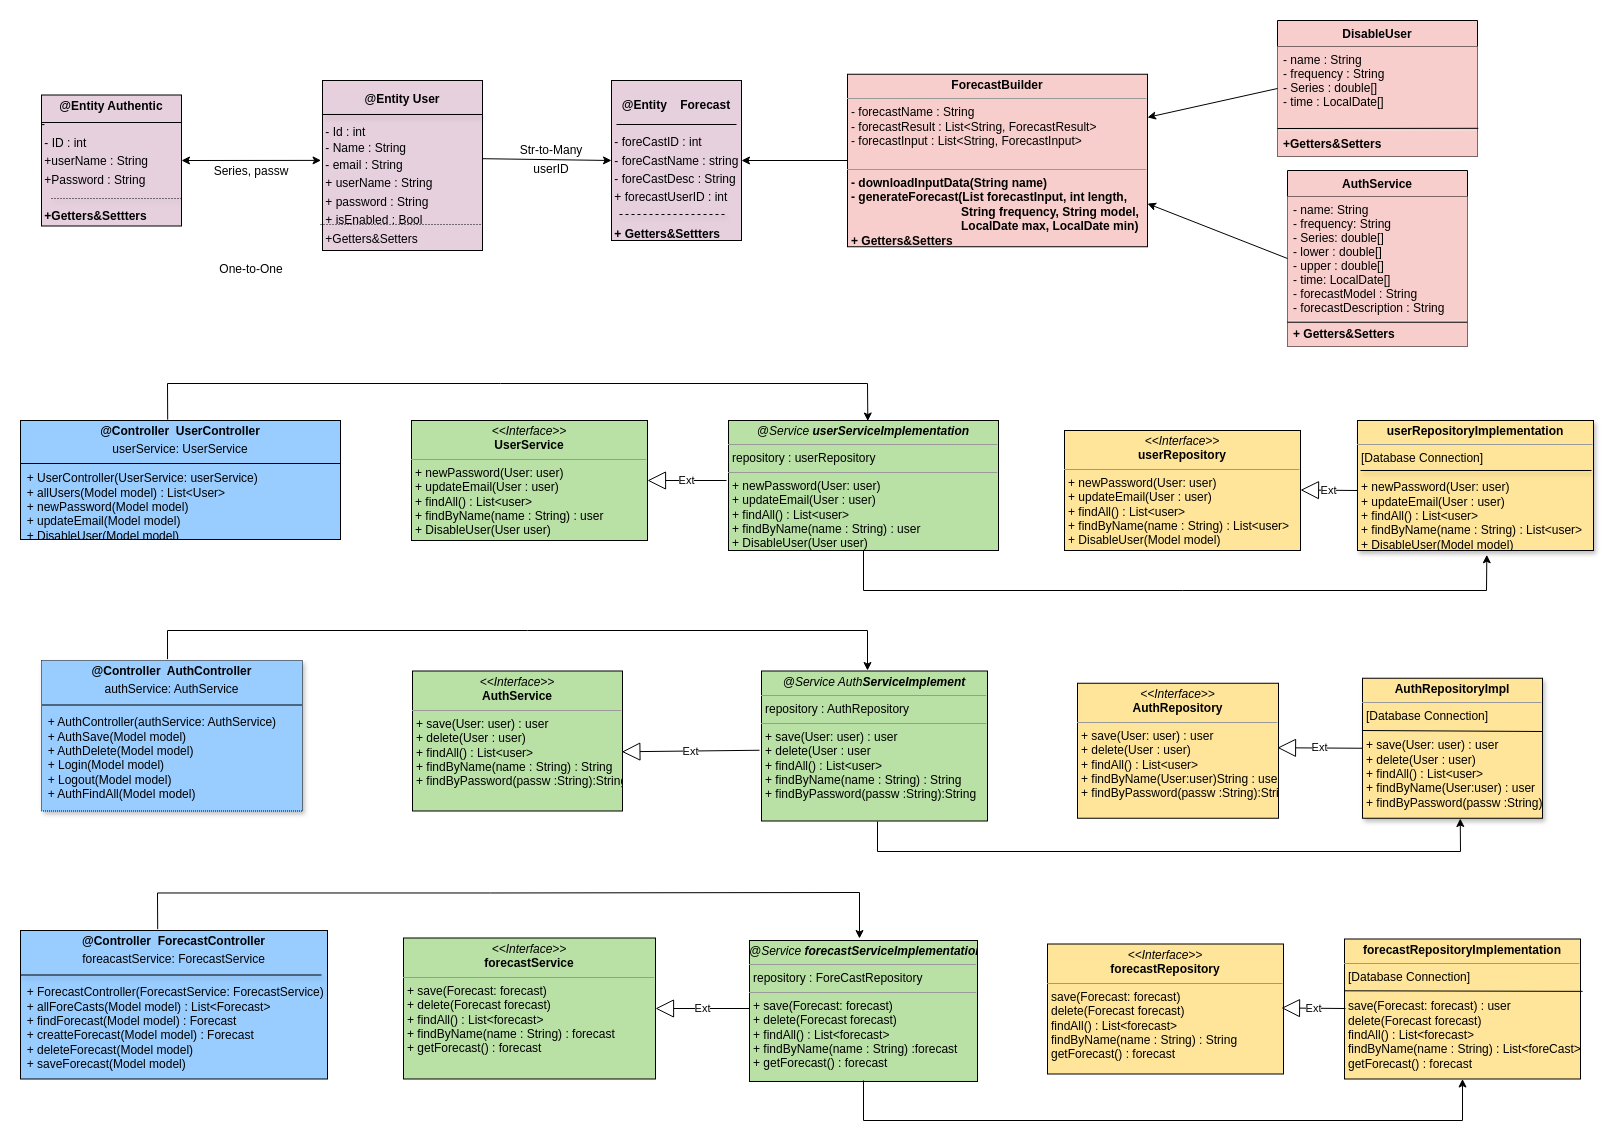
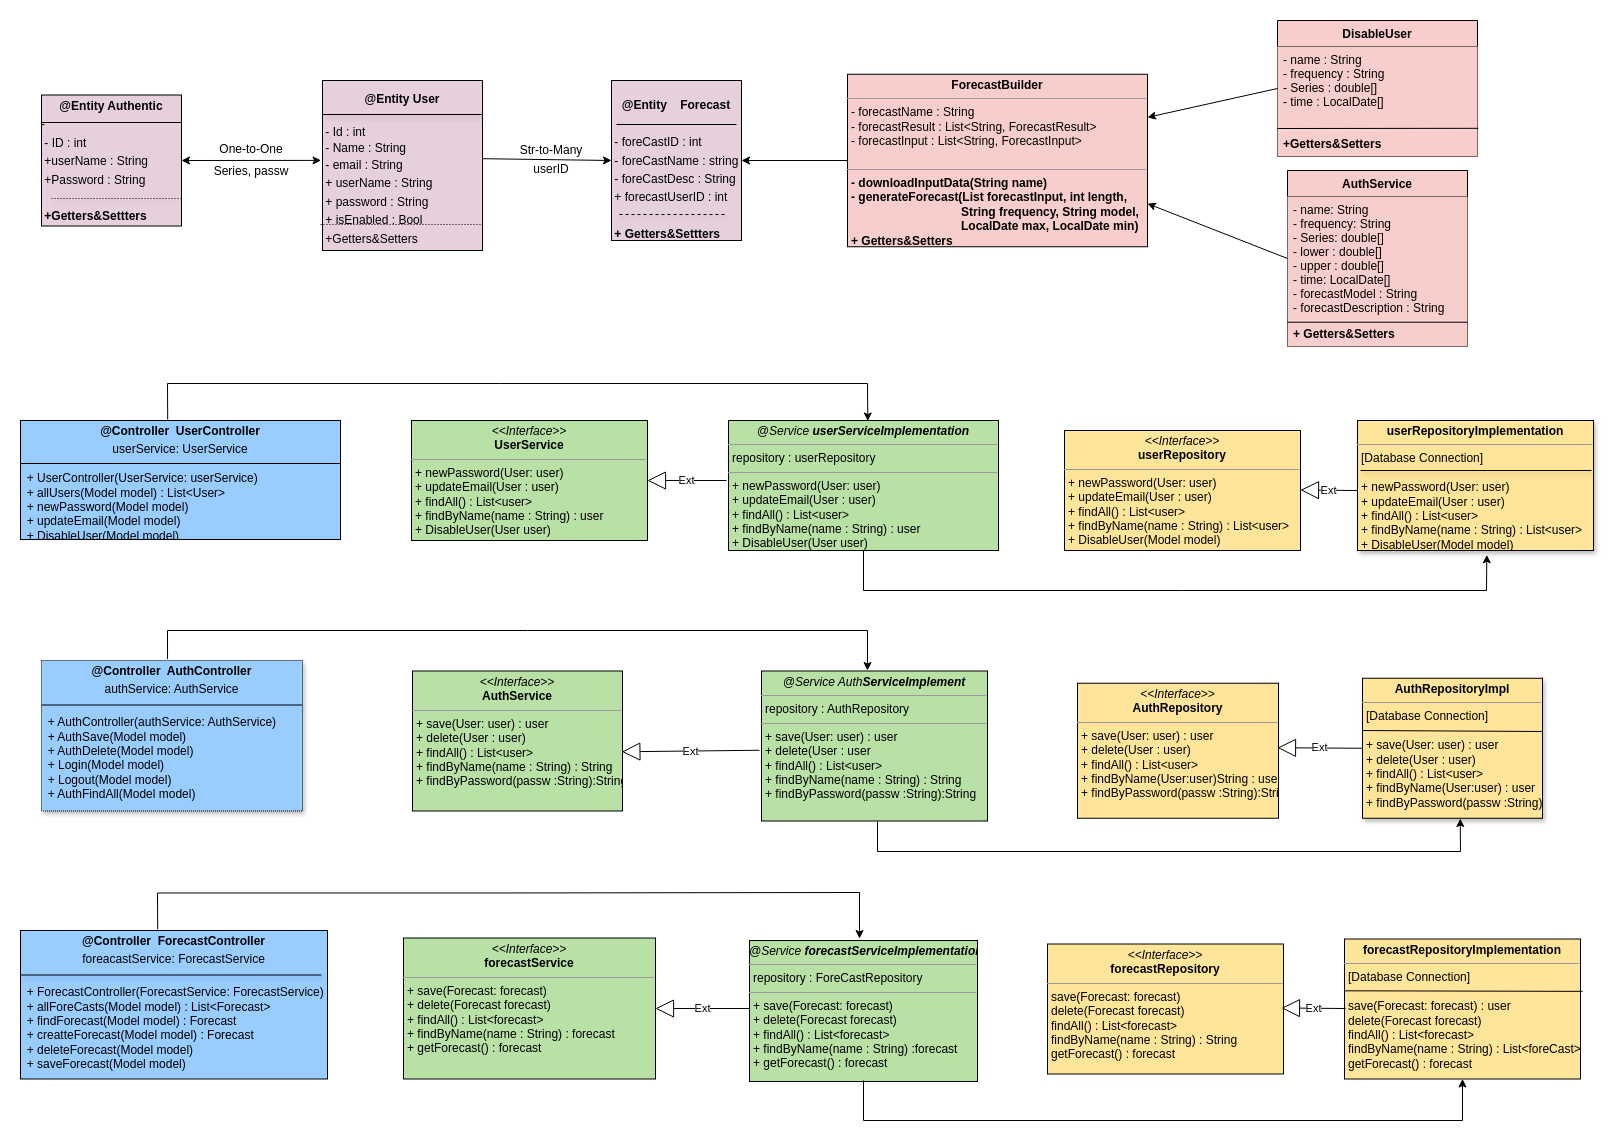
node "One-to-One": moved (252, 269) -> (252, 149)
